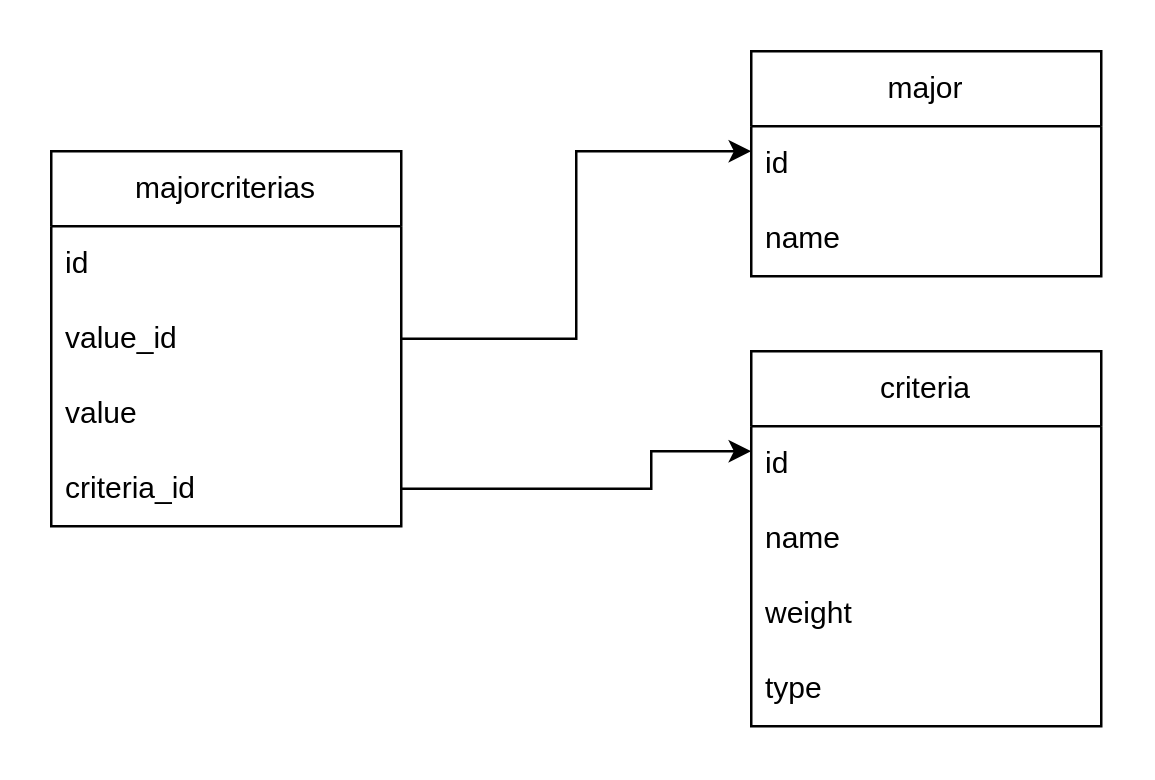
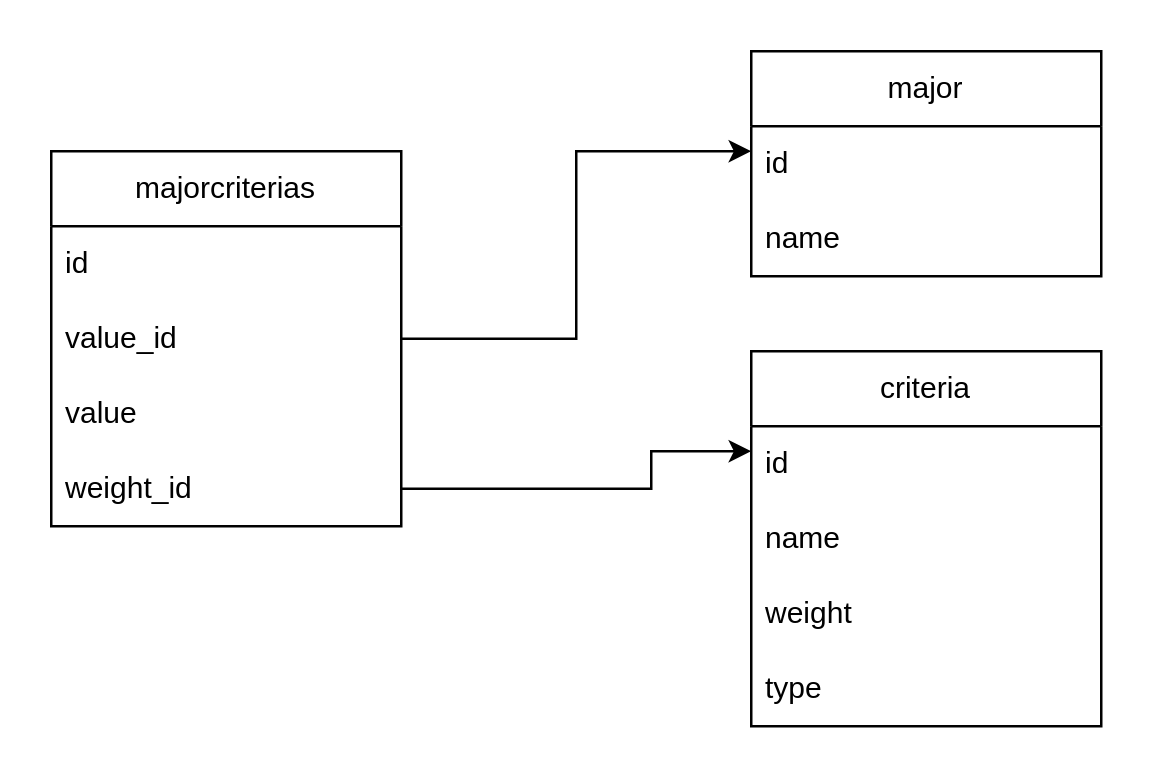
node "criteria_id": label "criteria_id" -> "weight_id"
